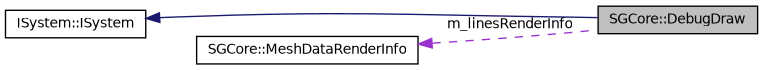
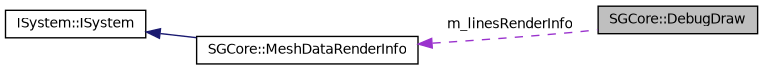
edge "SGCore::DebugDraw" -> "ISystem::ISystem": now "SGCore::MeshDataRenderInfo" -> "ISystem::ISystem"
